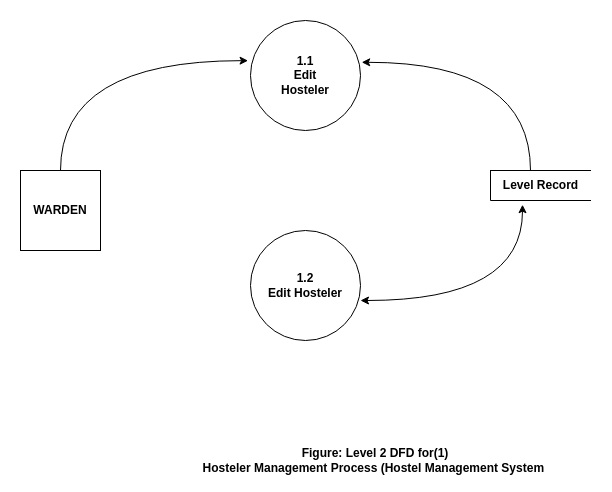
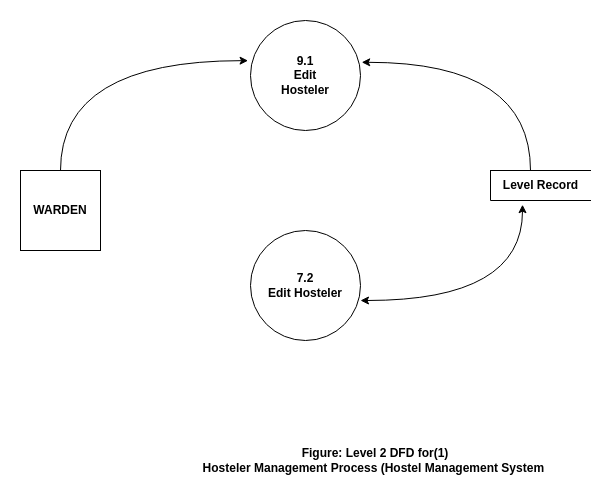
node "1.1 Edit Hosteler": label "1.1 Edit Hosteler" -> "9.1 Edit Hosteler"
node "1.2 Edit Hosteler": label "1.2 Edit Hosteler" -> "7.2 Edit Hosteler"
